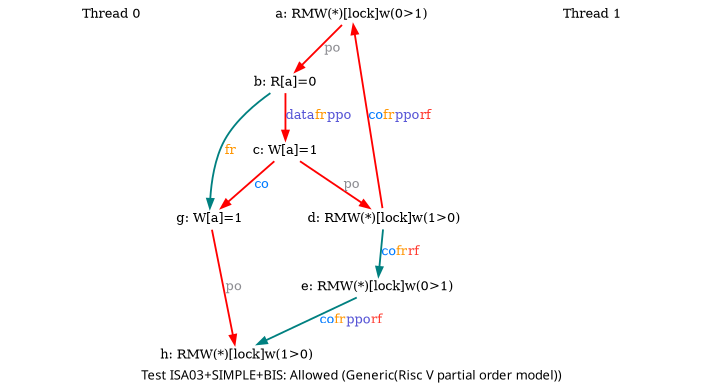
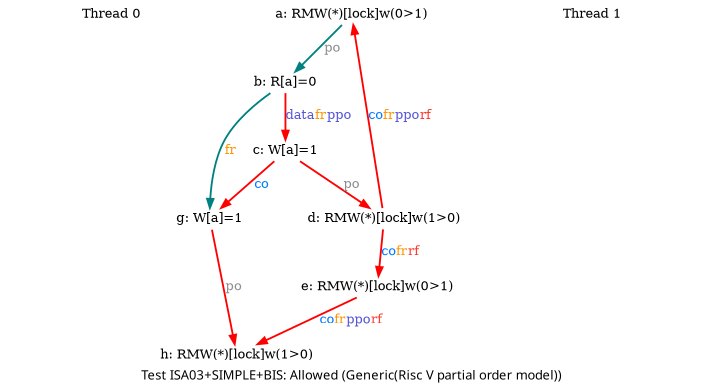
edge "a: RMW(*)[lock]w(0>1)" -> "b: R[a]=0": color red -> teal
edge "d: RMW(*)[lock]w(1>0)" -> "e: RMW(*)[lock]w(0>1)": color teal -> red
edge "e: RMW(*)[lock]w(0>1)" -> "h: RMW(*)[lock]w(1>0)": color teal -> red
